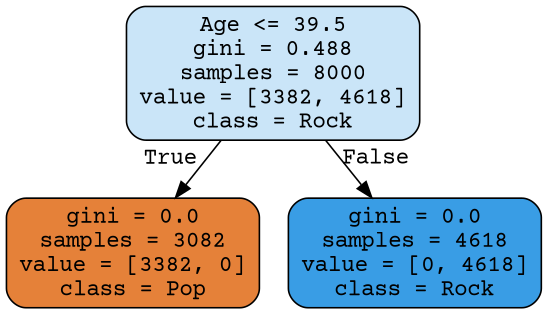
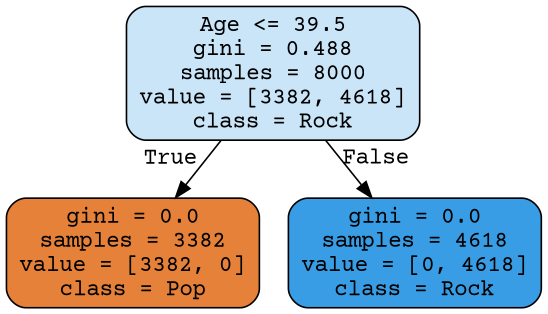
node "gini = 0.0 samples = 3082 value = [3382, 0] class = Pop": label "gini = 0.0 samples = 3082 value = [3382, 0] class = Pop" -> "gini = 0.0 samples = 3382 value = [3382, 0] class = Pop"
